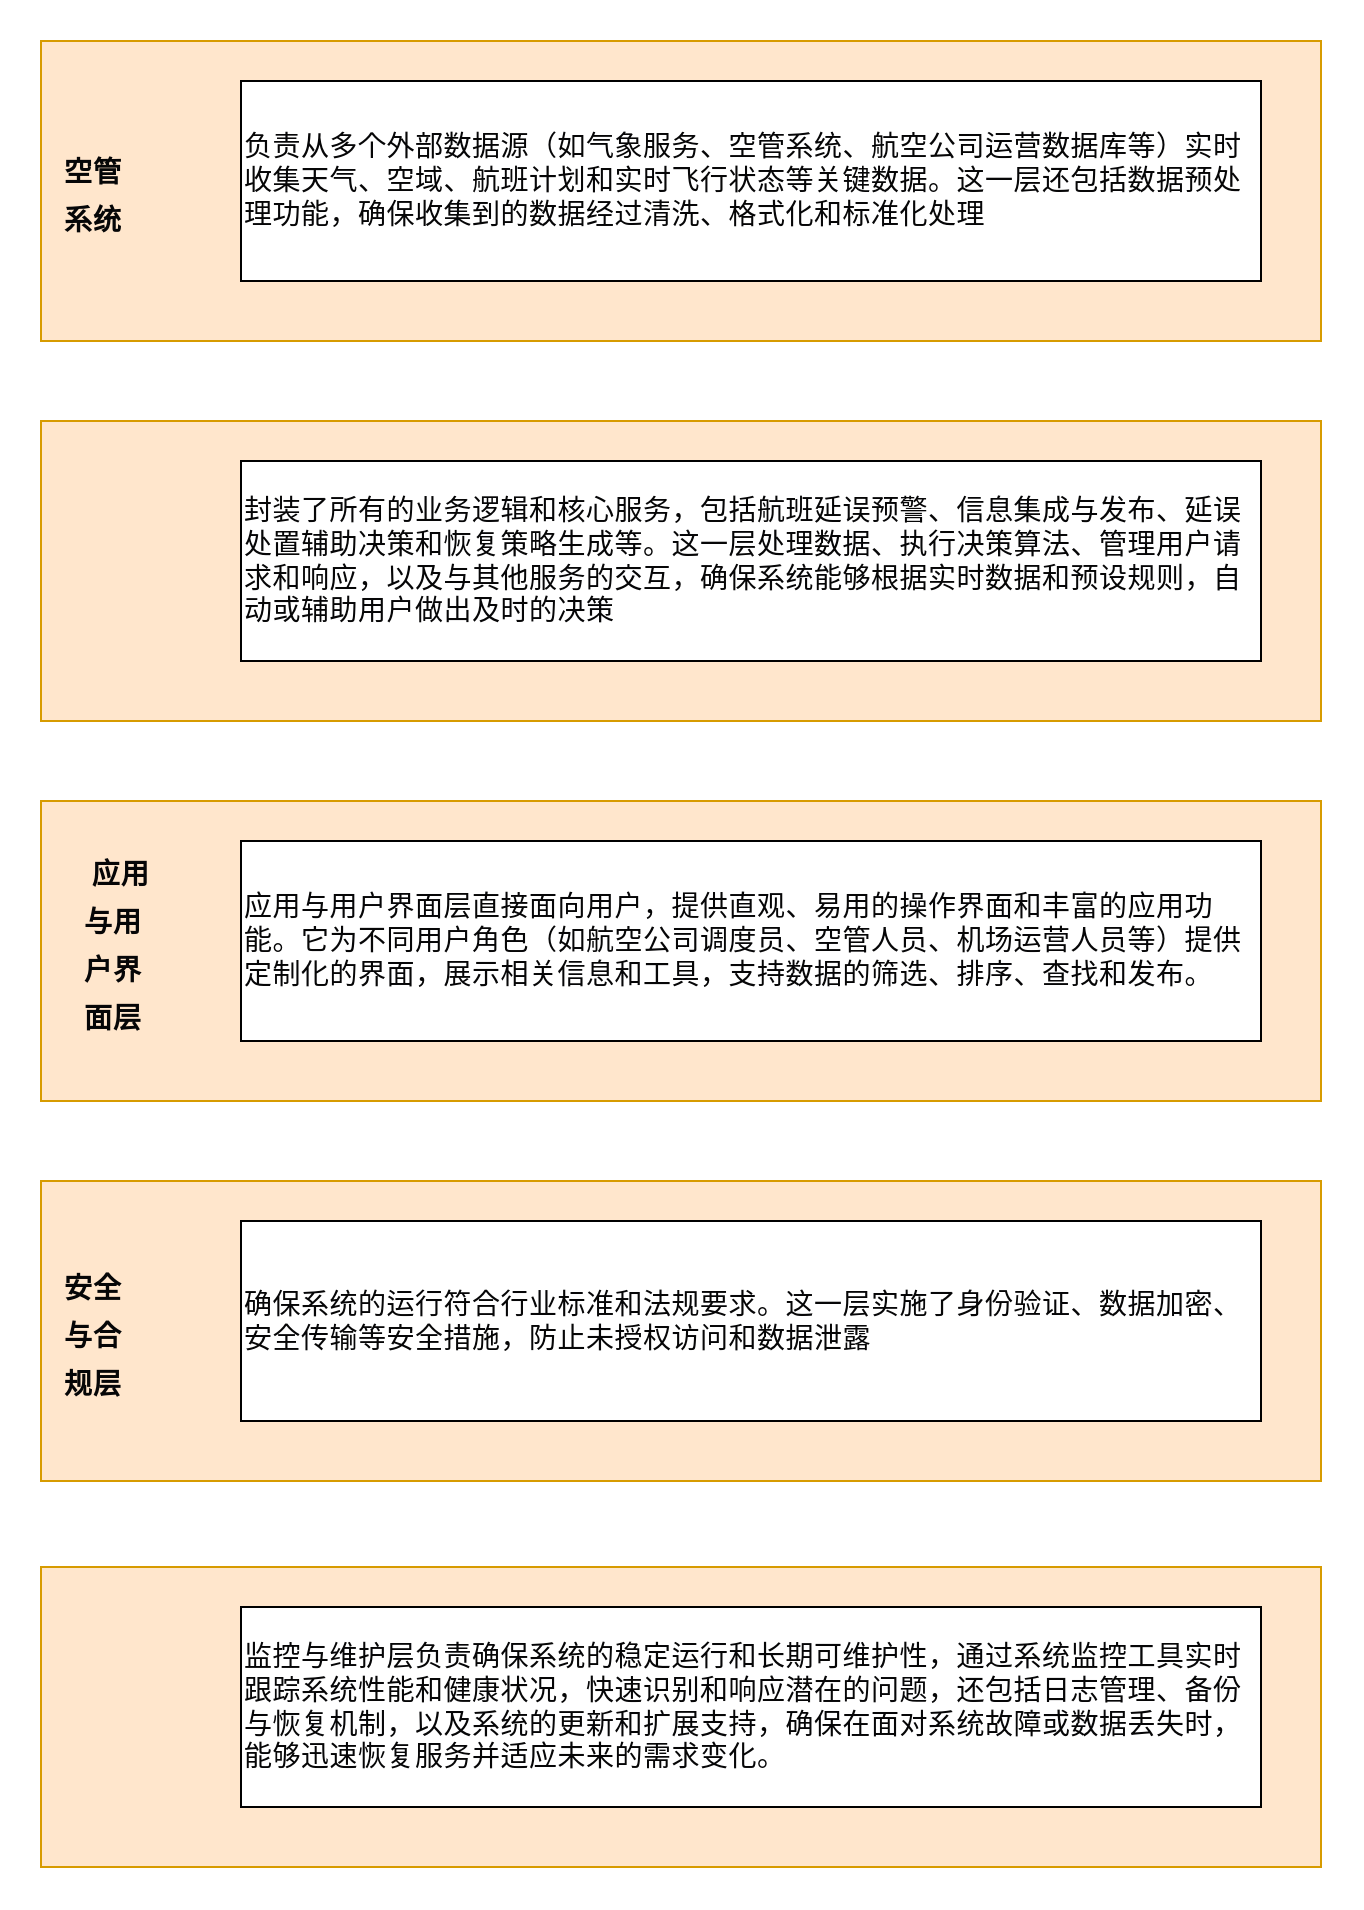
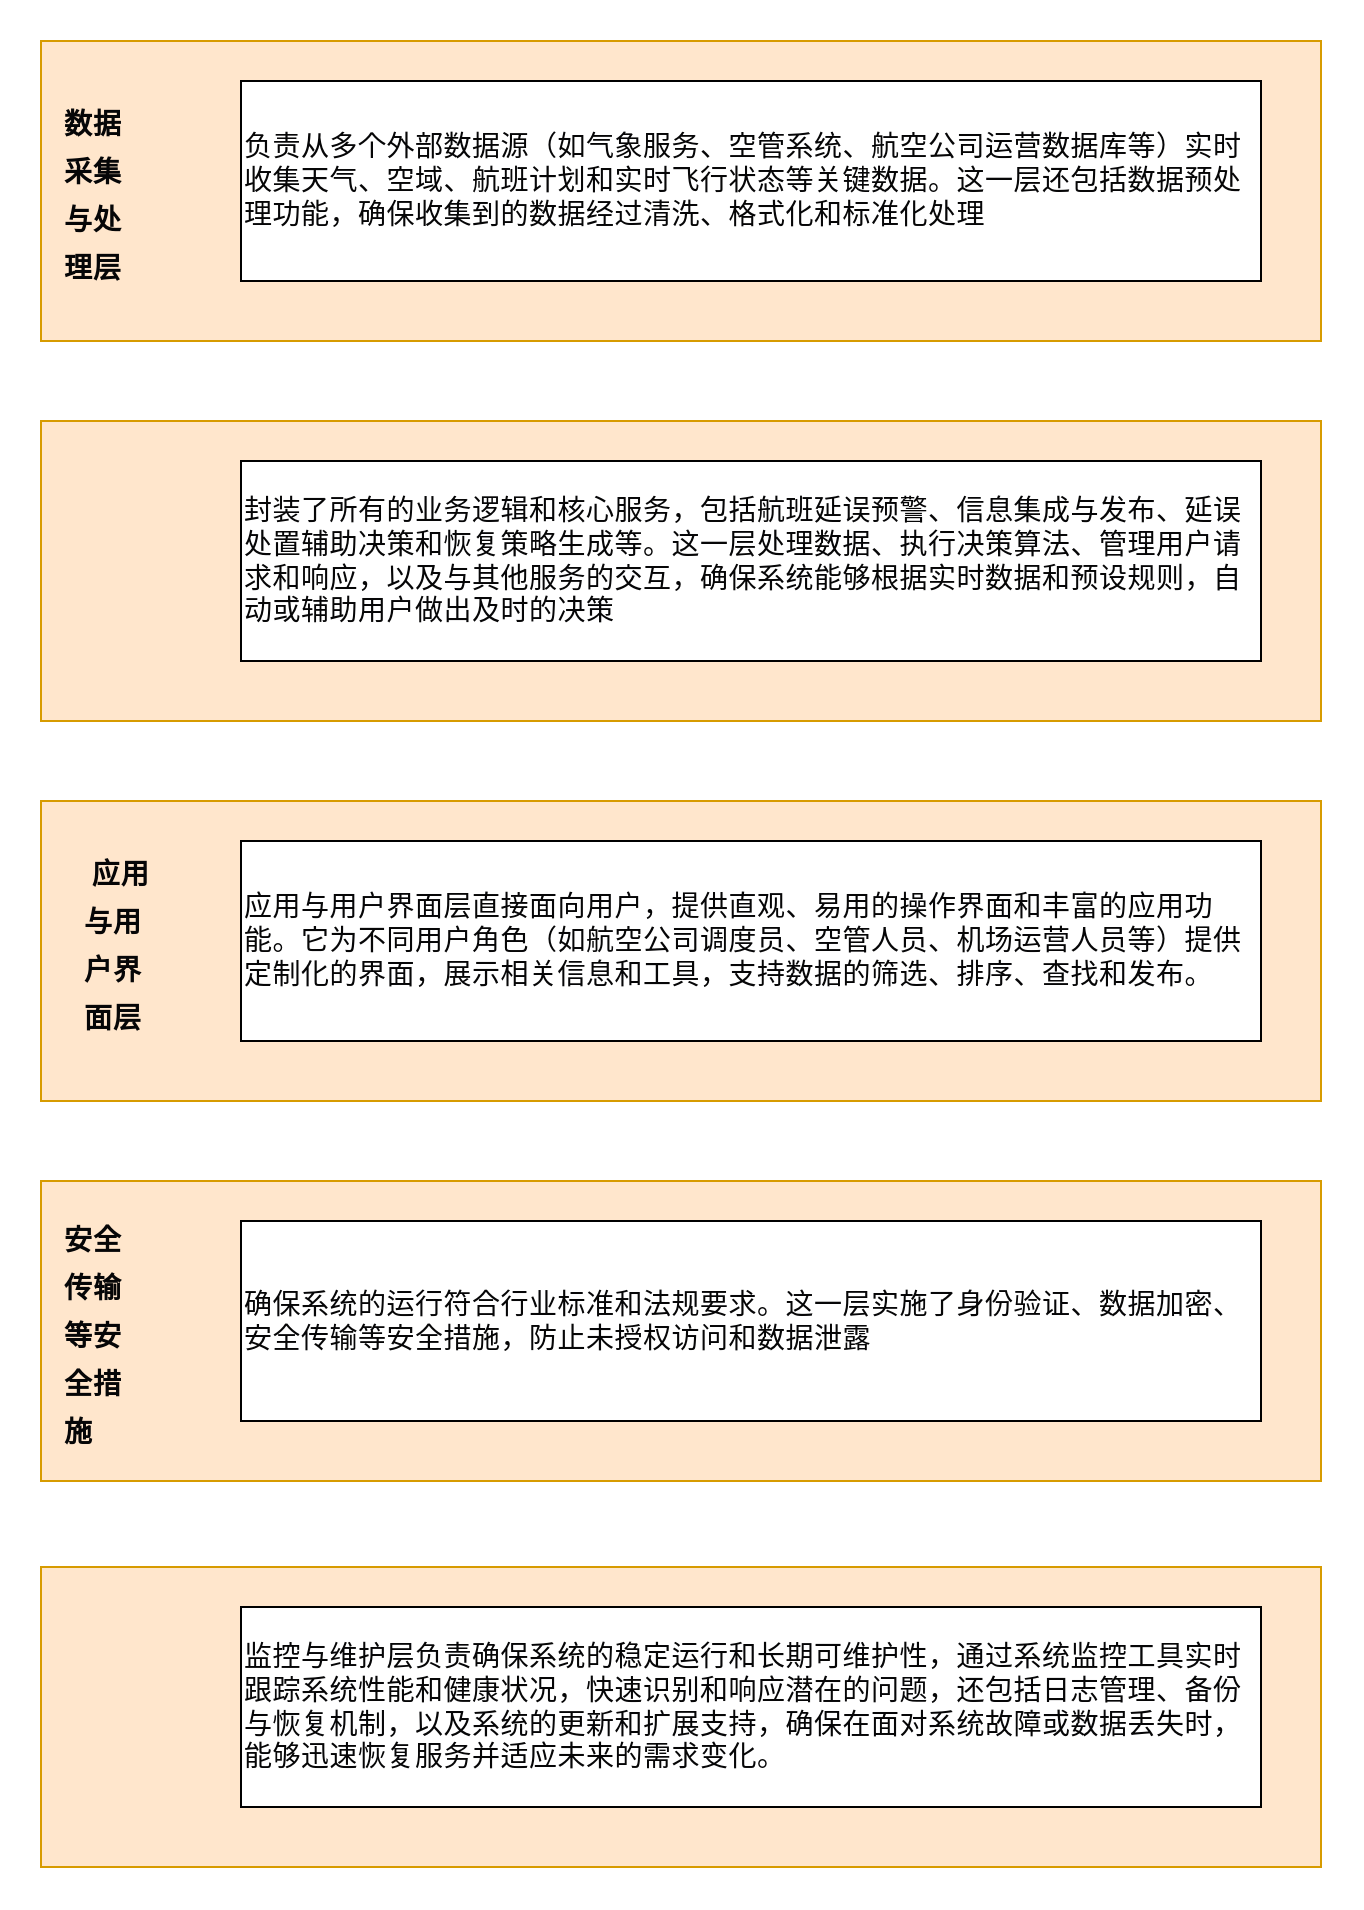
node "空管系统": label "空管系统" -> "数据采集与处理层"
node "安全与合规层": label "安全与合规层" -> "安全传输等安全措施"
